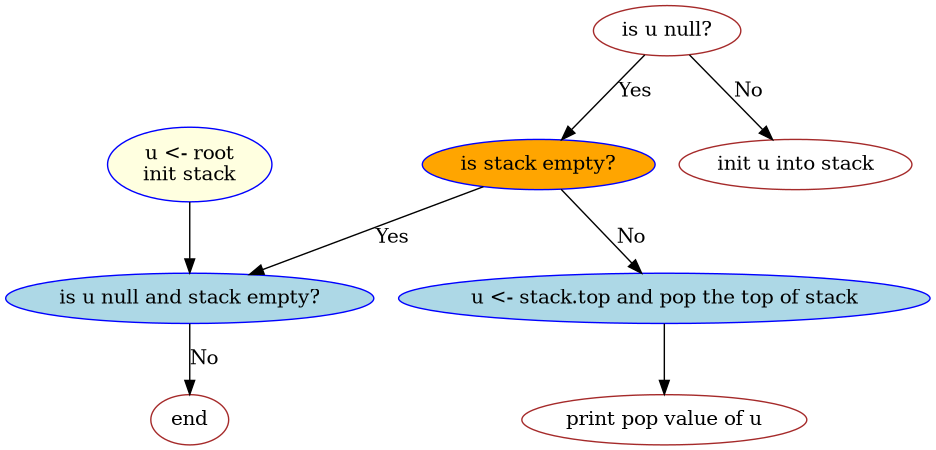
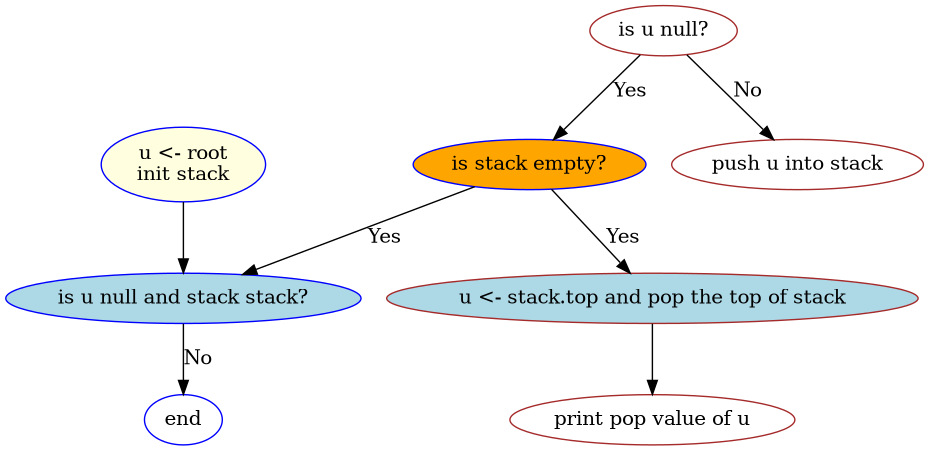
node "init u into stack": label "init u into stack" -> "push u into stack"
edge "is stack empty?" -> "u <- stack.top and pop the top of stack": label "No" -> "Yes"
node "is u null and stack empty?": label "is u null and stack empty?" -> "is u null and stack stack?"
node "u <- stack.top and pop the top of stack": color blue -> brown
node "end": color brown -> blue
